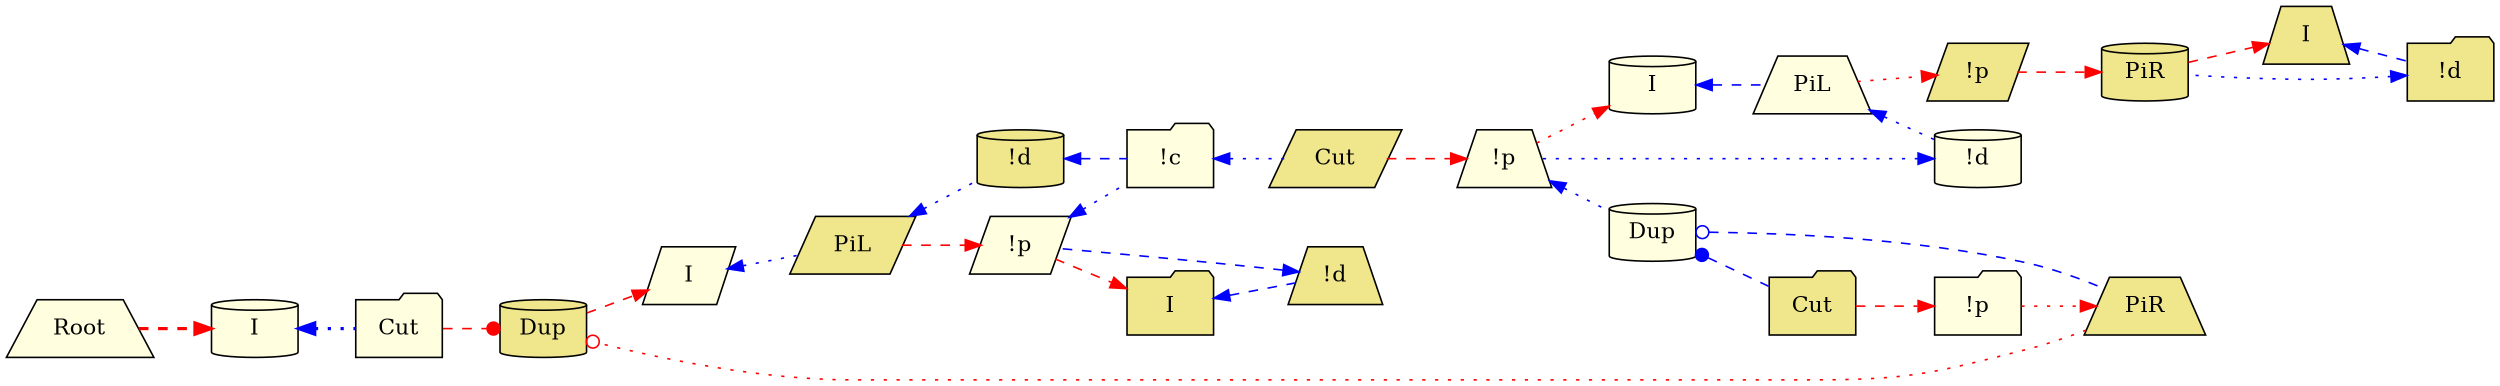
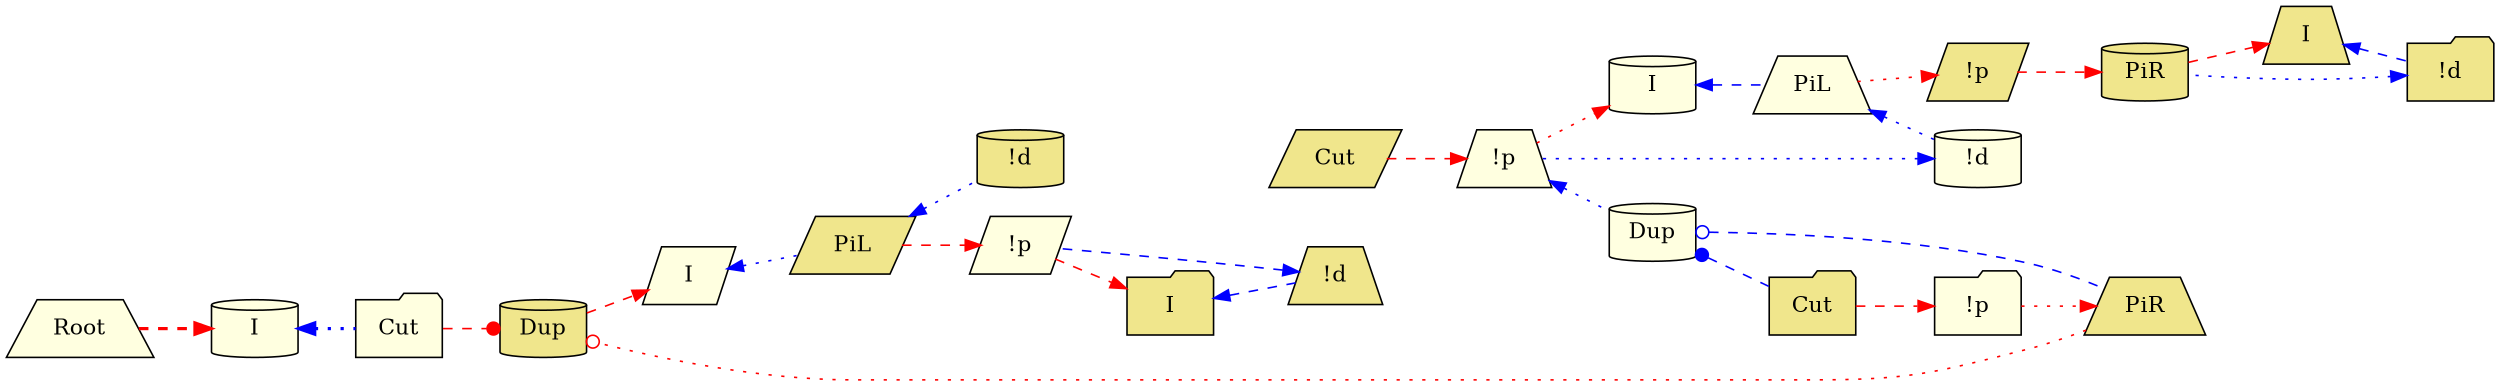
node "!c": removed
